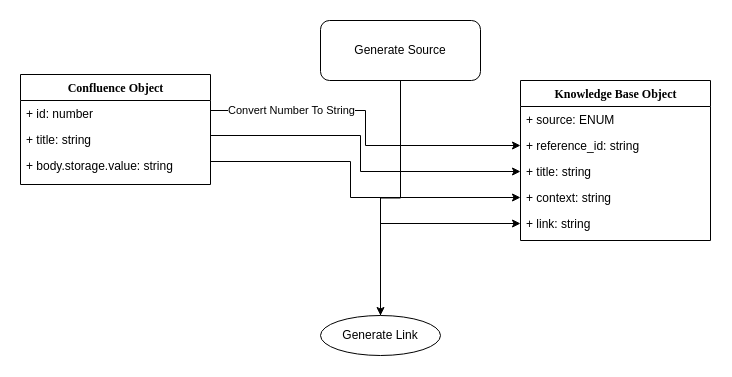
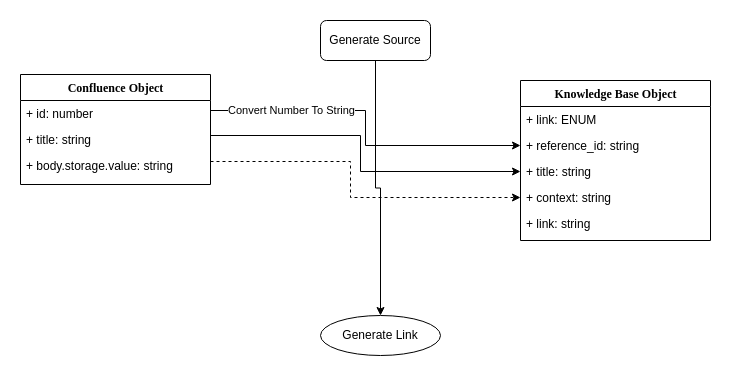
node "Generate Source": size 160x60 -> 110x40
node "+ source: ENUM": label "+ source: ENUM" -> "+ link: ENUM"
edge "+ body.storage.value: string" -> "+ context: string": style solid -> dashed
edge "Generate Link" -> "+ link: string": removed
